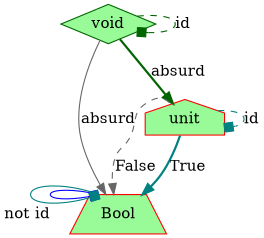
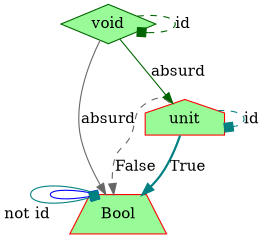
edge "void" -> "unit": style bold -> solid
